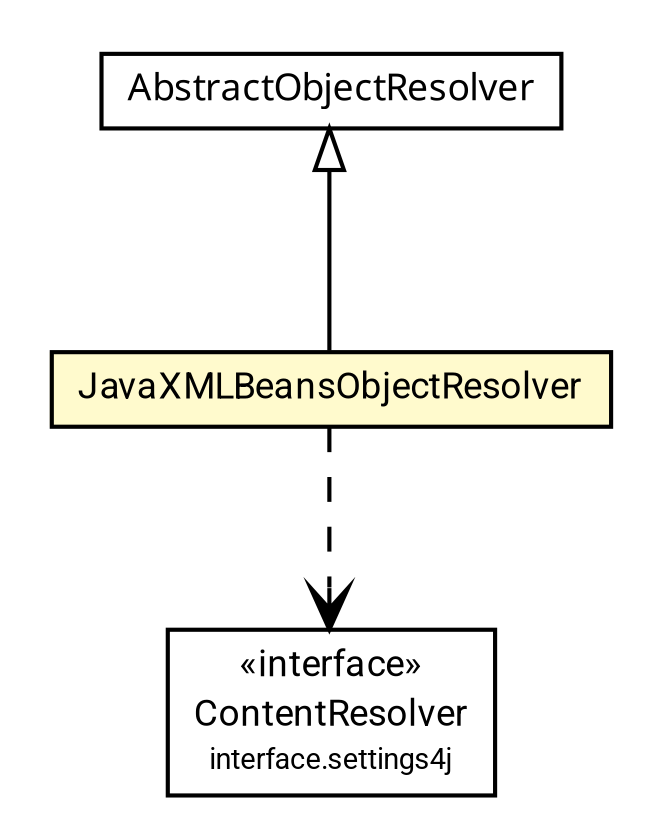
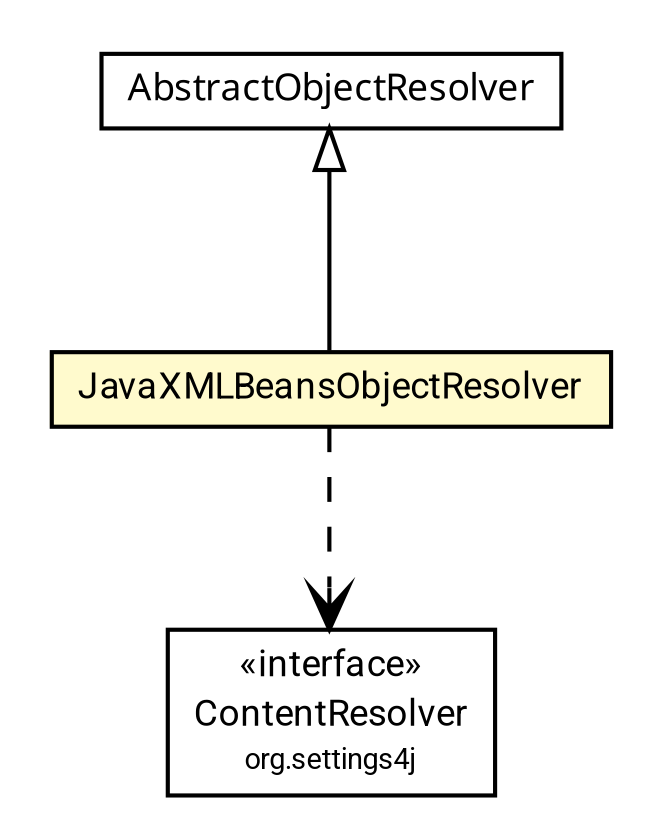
node "ContentResolver": text "interface.settings4j" -> "org.settings4j"
